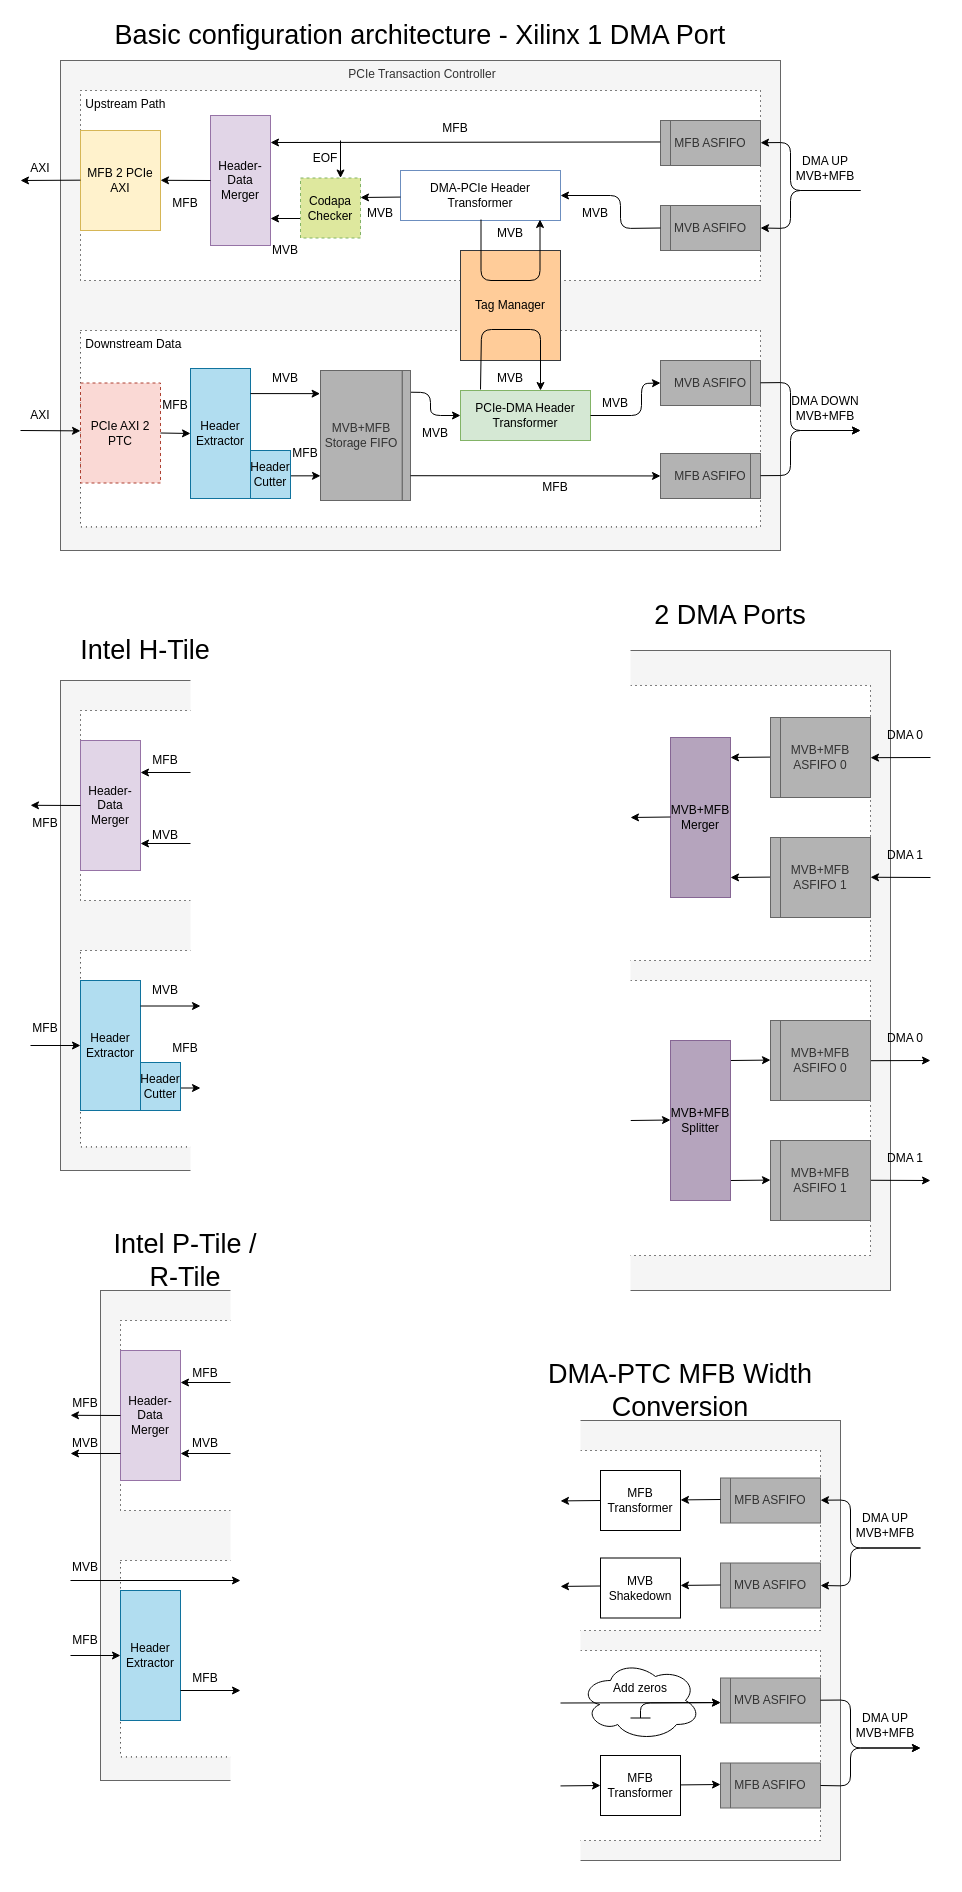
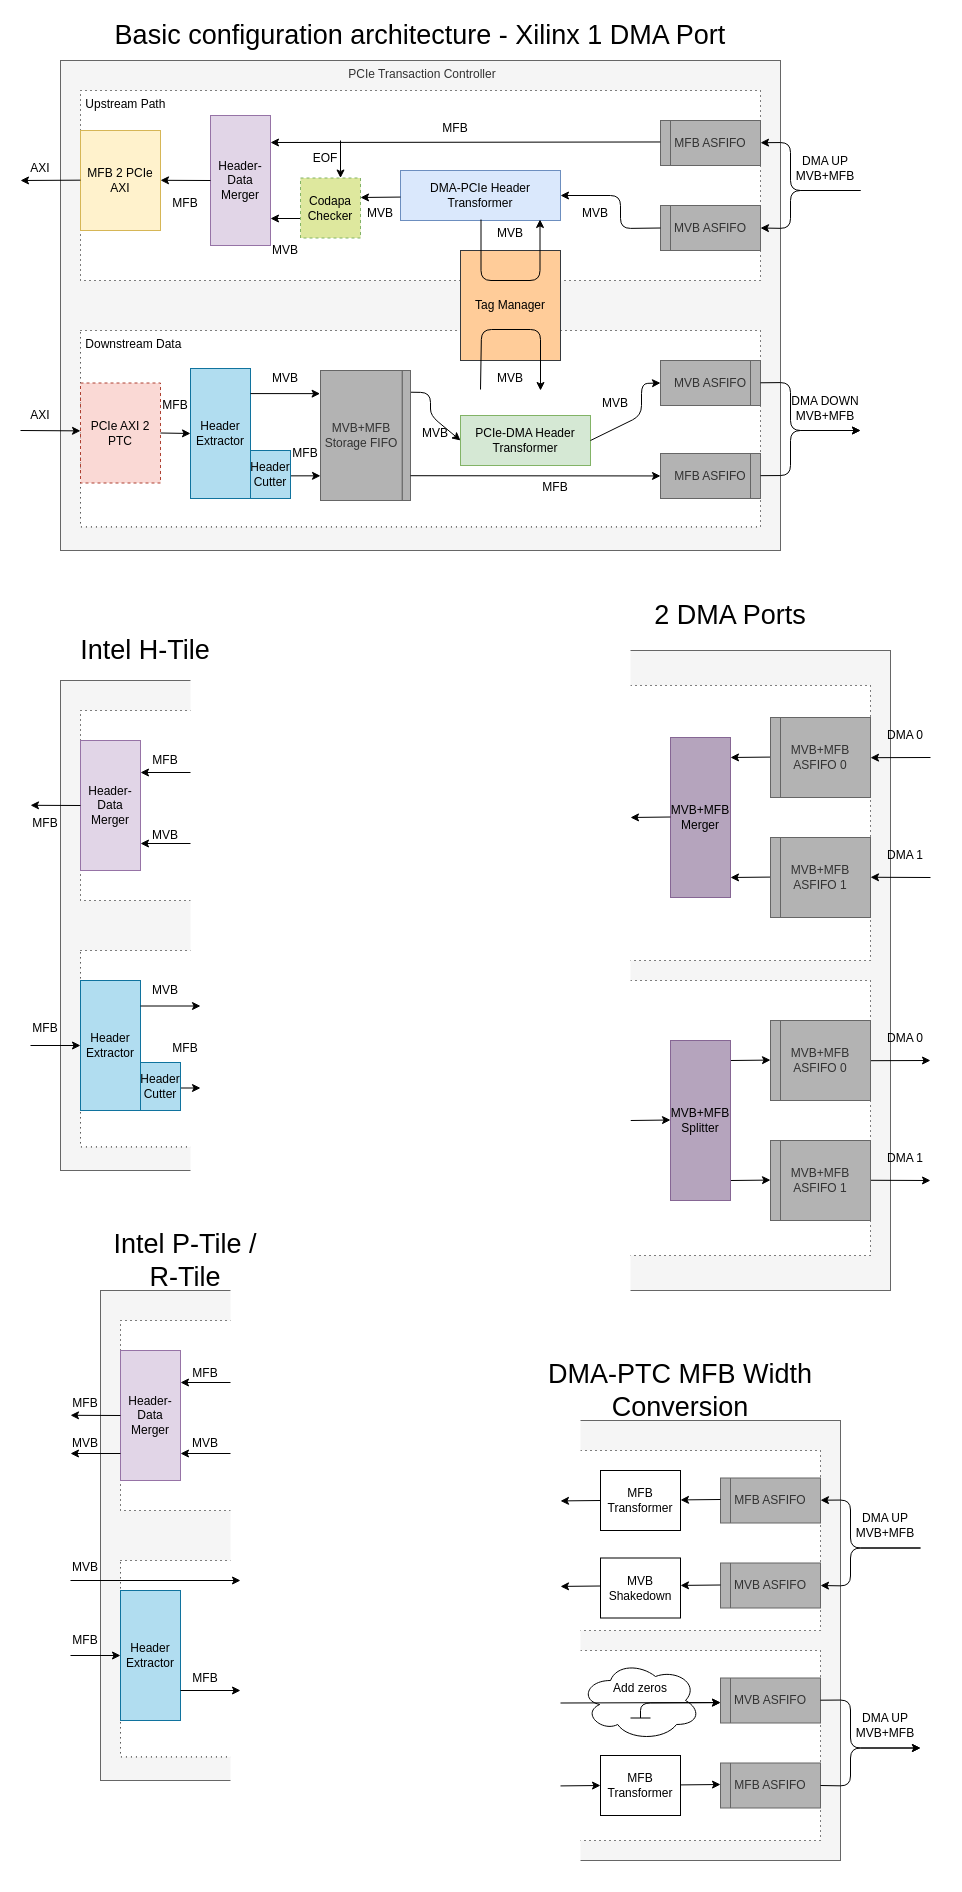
node "DMA-PCIe Header Transformer": fillcolor #ffffff -> #dae8fc
node "PCIe-DMA Header Transformer": moved (526, 416) -> (526, 441)
